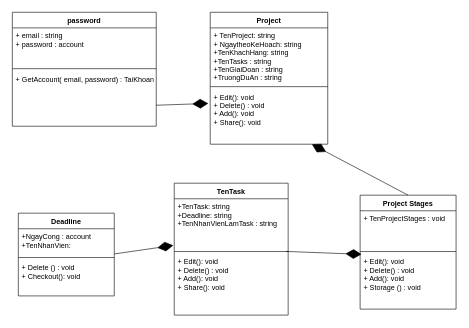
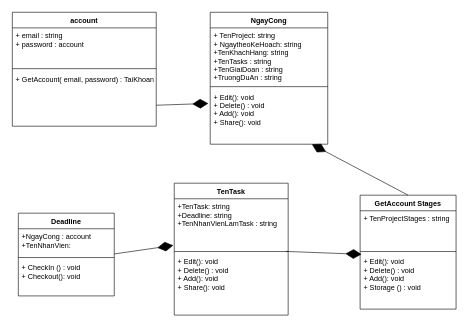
node "password": label "password" -> "account"
node "Project": label "Project" -> "NgayCong"
node "Project Stages": label "Project Stages" -> "GetAccount Stages"
node "+ TenProjectStages : void": label "+ TenProjectStages : void" -> "+ TenProjectStages : string"
node "+ Delete () : void + Checkout(): void": label "+ Delete () : void + Checkout(): void" -> "+ CheckIn () : void + Checkout(): void"
